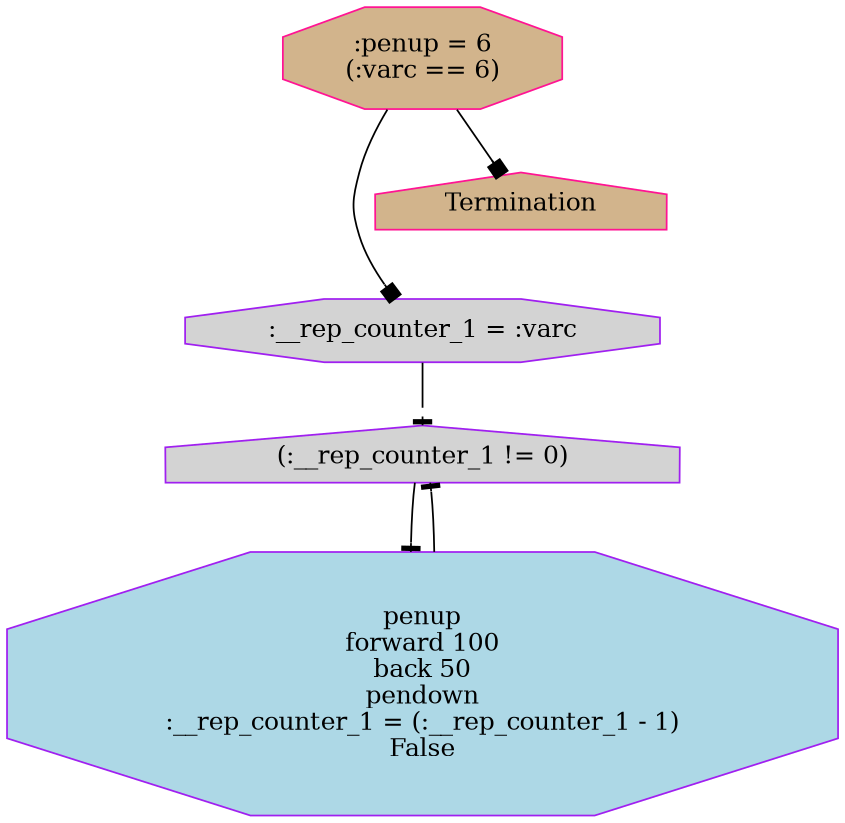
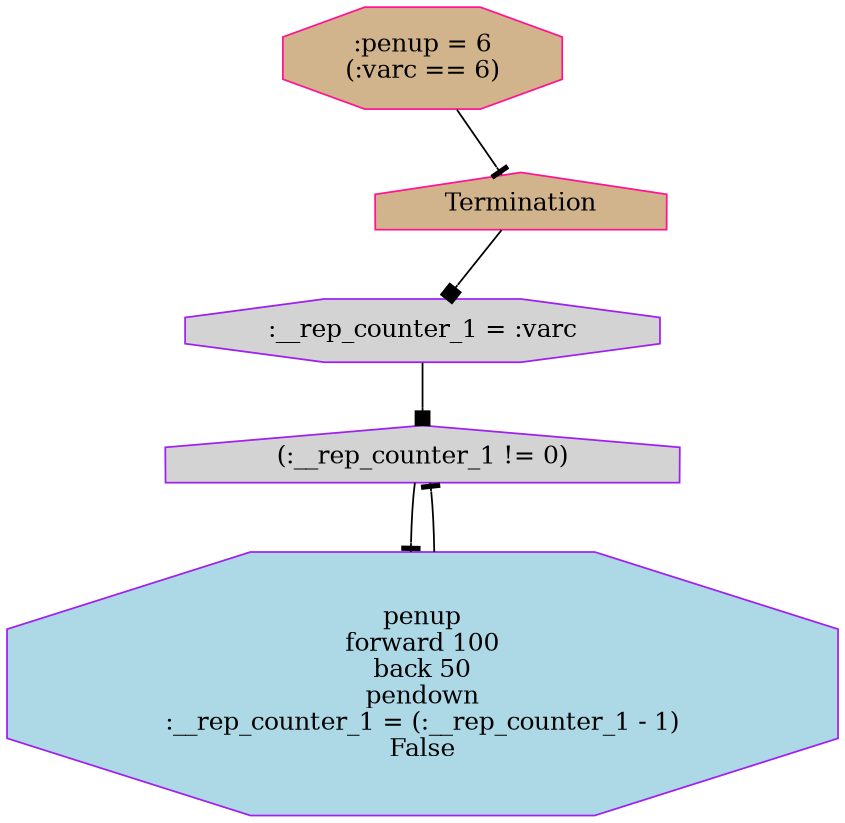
edge ":penup = 6 (:varc == 6)" -> "Termination": arrowhead box -> tee
edge ":penup = 6 (:varc == 6)" -> ":__rep_counter_1 = :varc": now "Termination" -> ":__rep_counter_1 = :varc"
edge ":__rep_counter_1 = :varc" -> "(:__rep_counter_1 != 0)": arrowhead tee -> box
